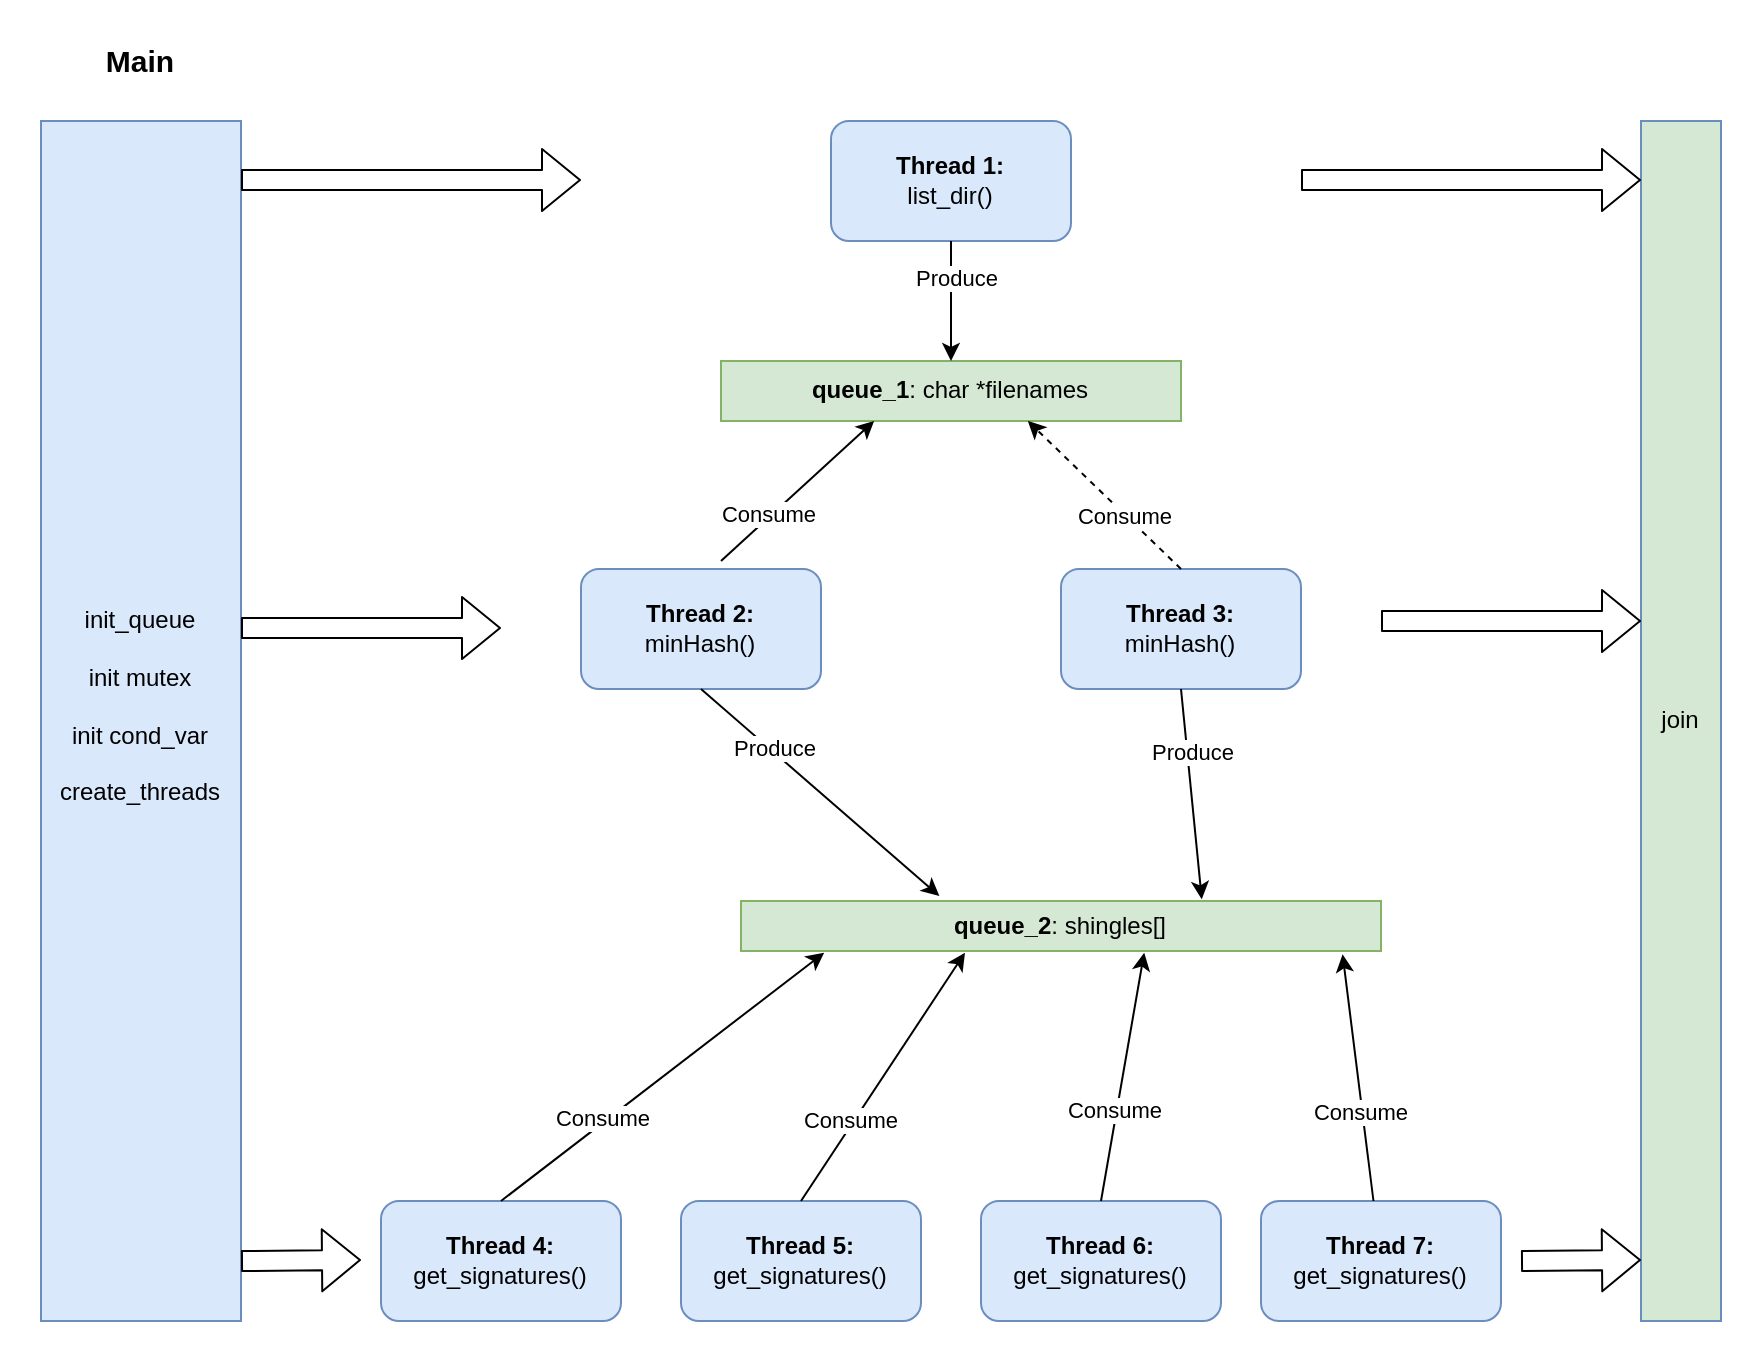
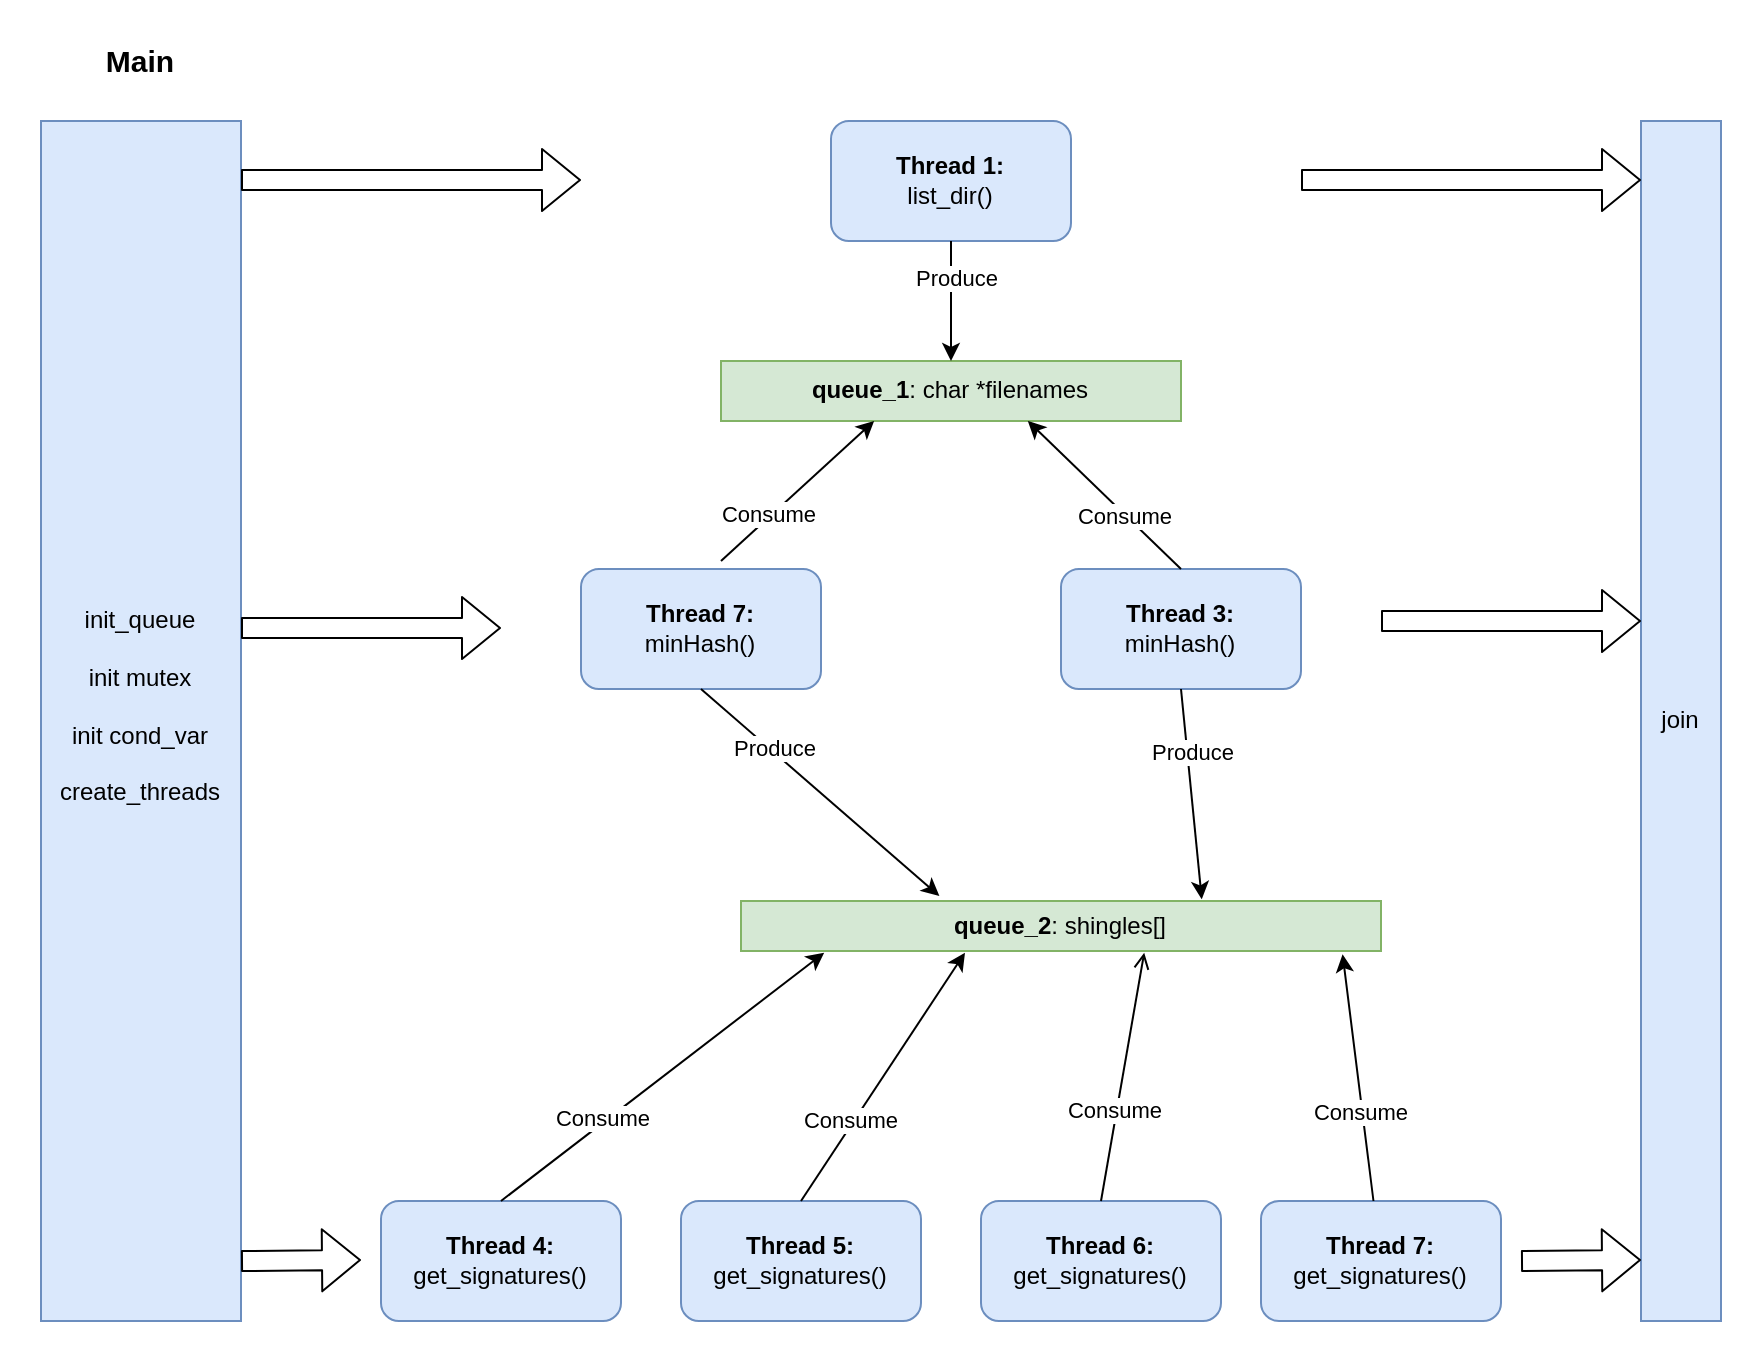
edge "Thread 3: minHash()" -> "queue_1: char *filenames": style dashed -> solid
node "Thread 2: minHash()": label "Thread 2: minHash()" -> "Thread 7: minHash()"
node "join": fillcolor #d5e8d4 -> #dae8fc
edge "Thread 6: get_signatures()" -> "queue_2: shingles[]": arrowhead classic -> open
